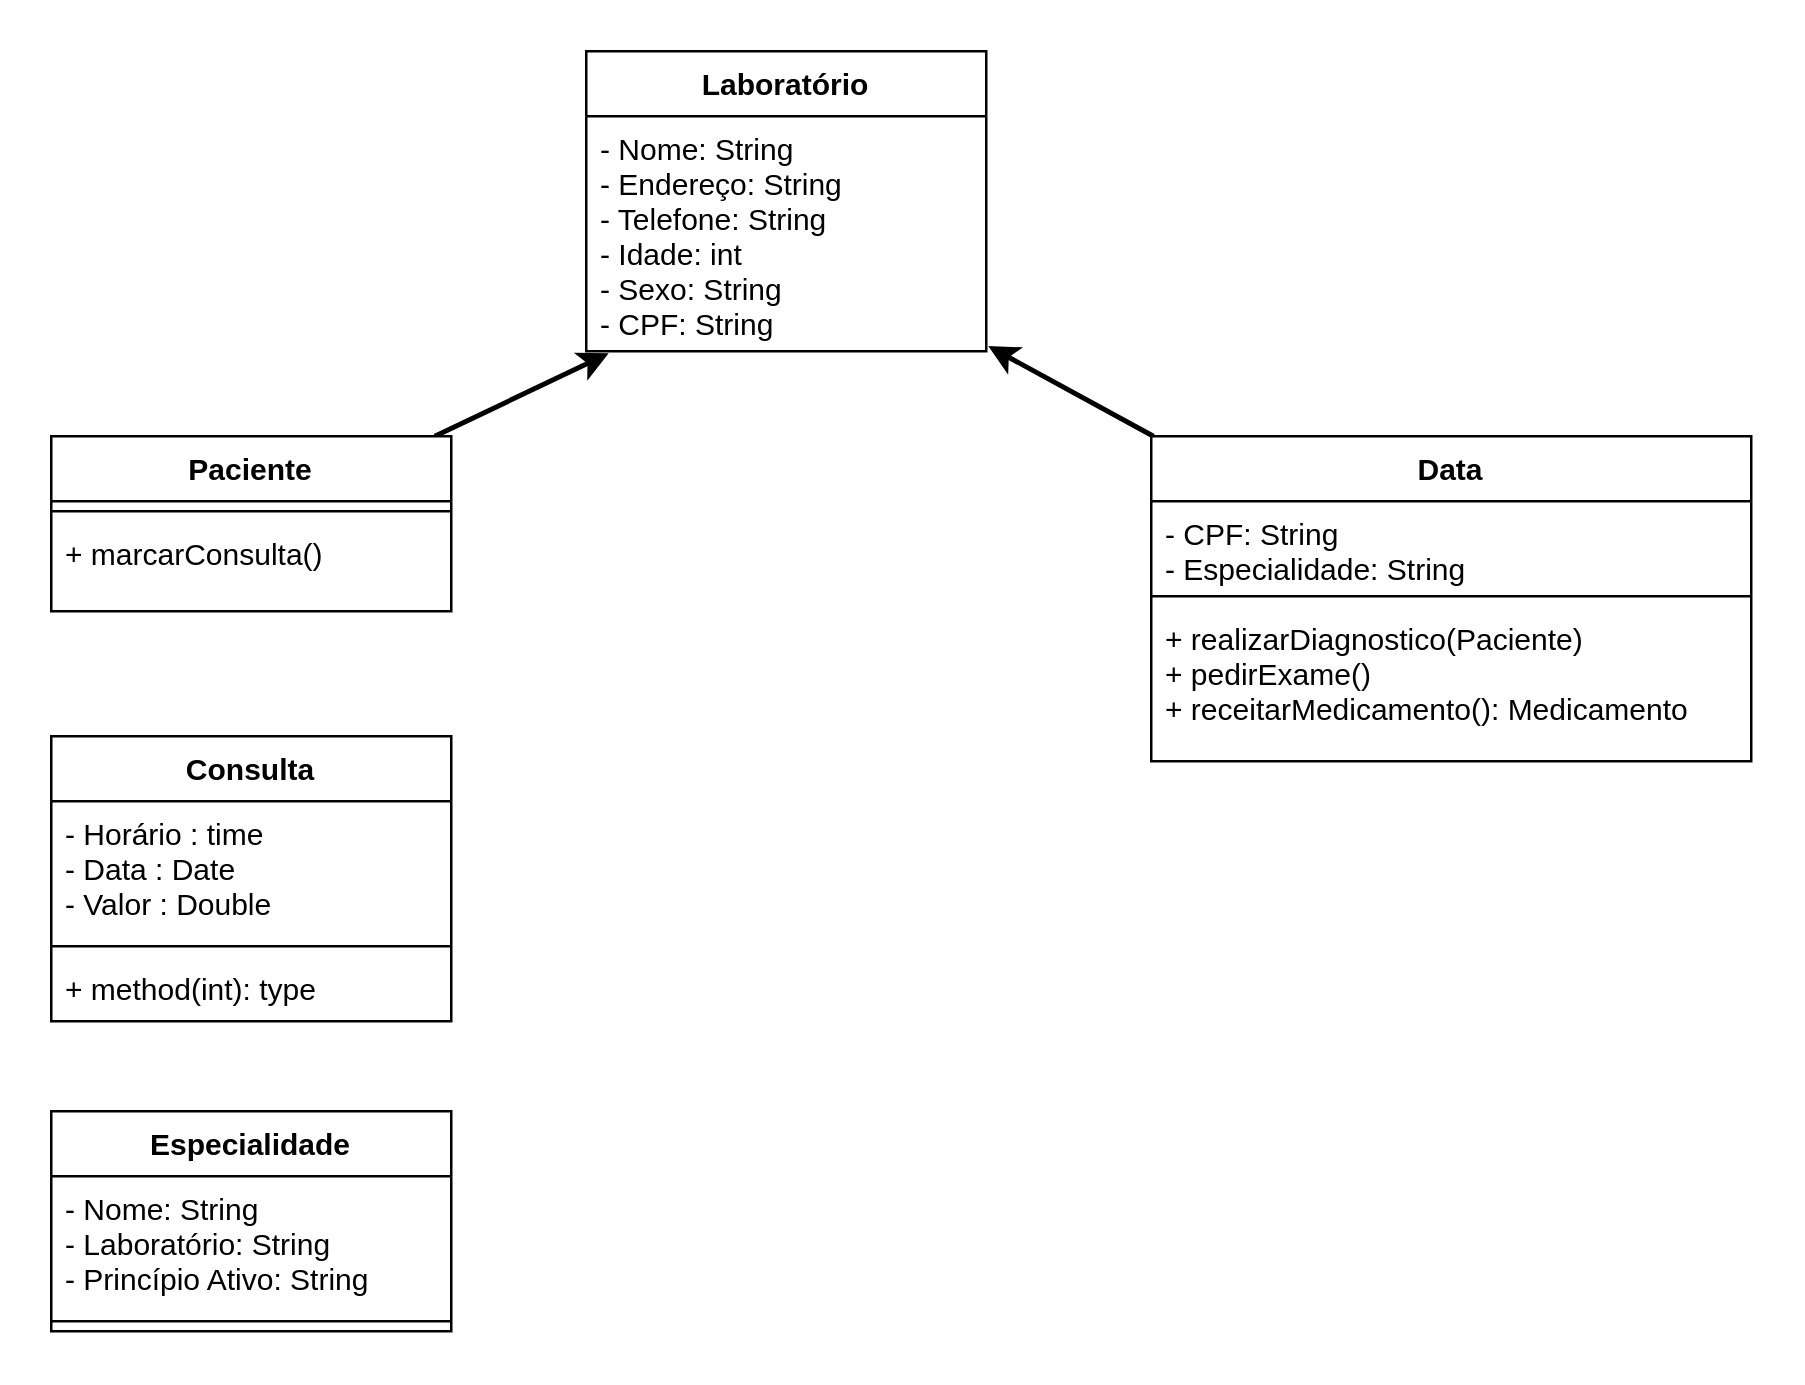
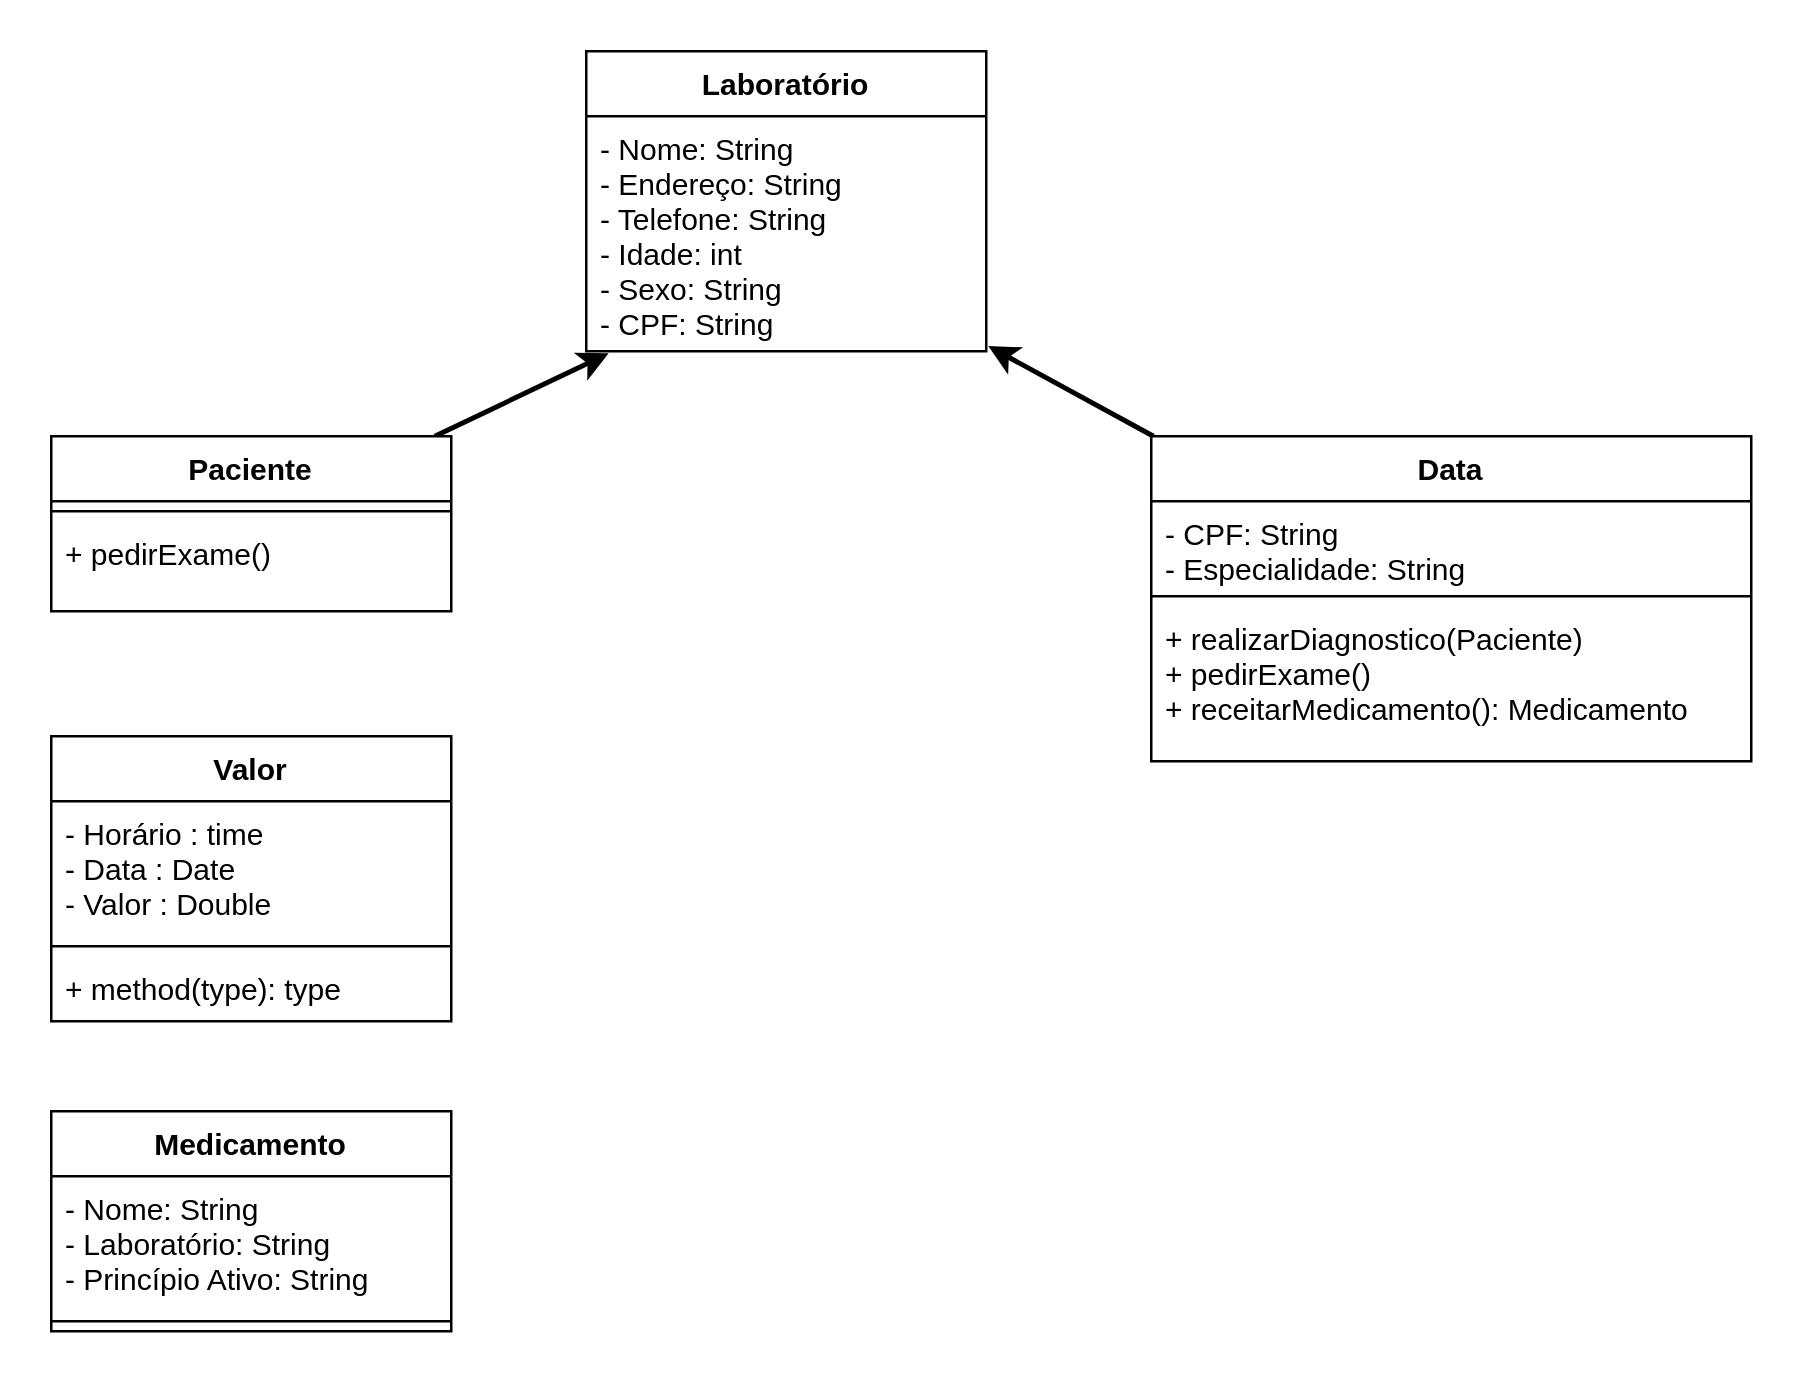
node "+ marcarConsulta()": label "+ marcarConsulta()" -> "+ pedirExame()"
node "Consulta": label "Consulta" -> "Valor"
node "+ method(int): type": label "+ method(int): type" -> "+ method(type): type"
node "Especialidade": label "Especialidade" -> "Medicamento"
